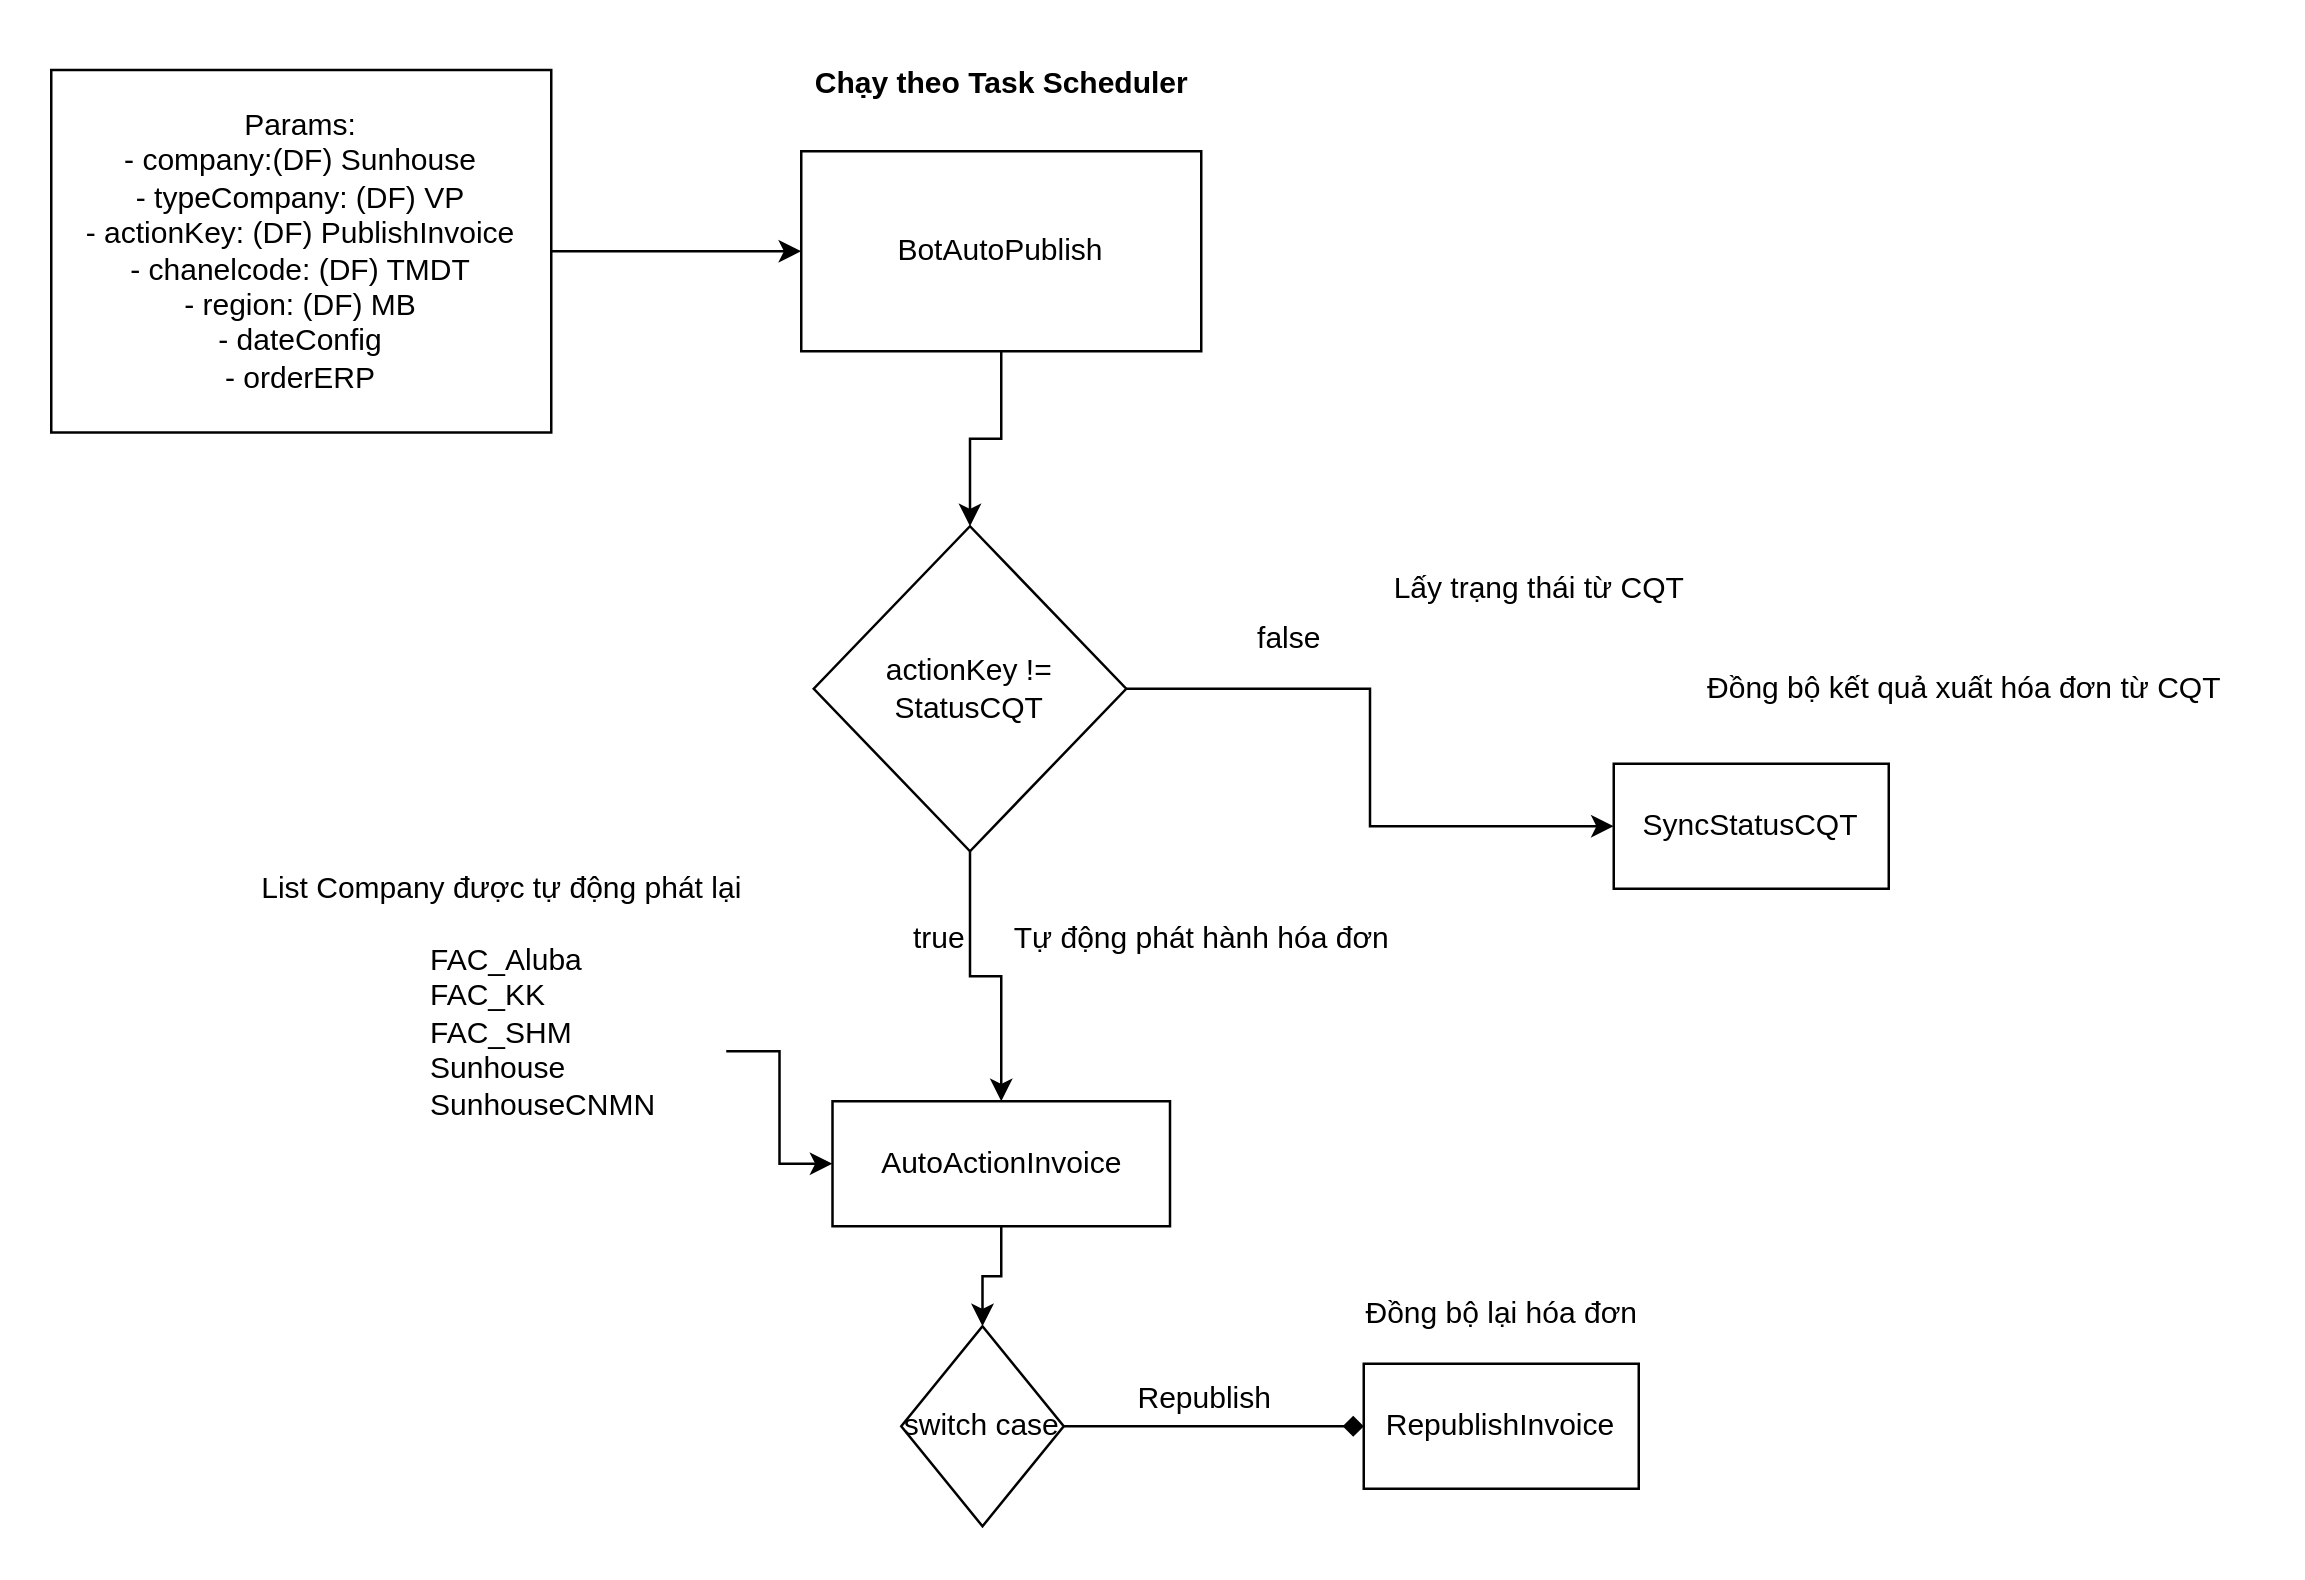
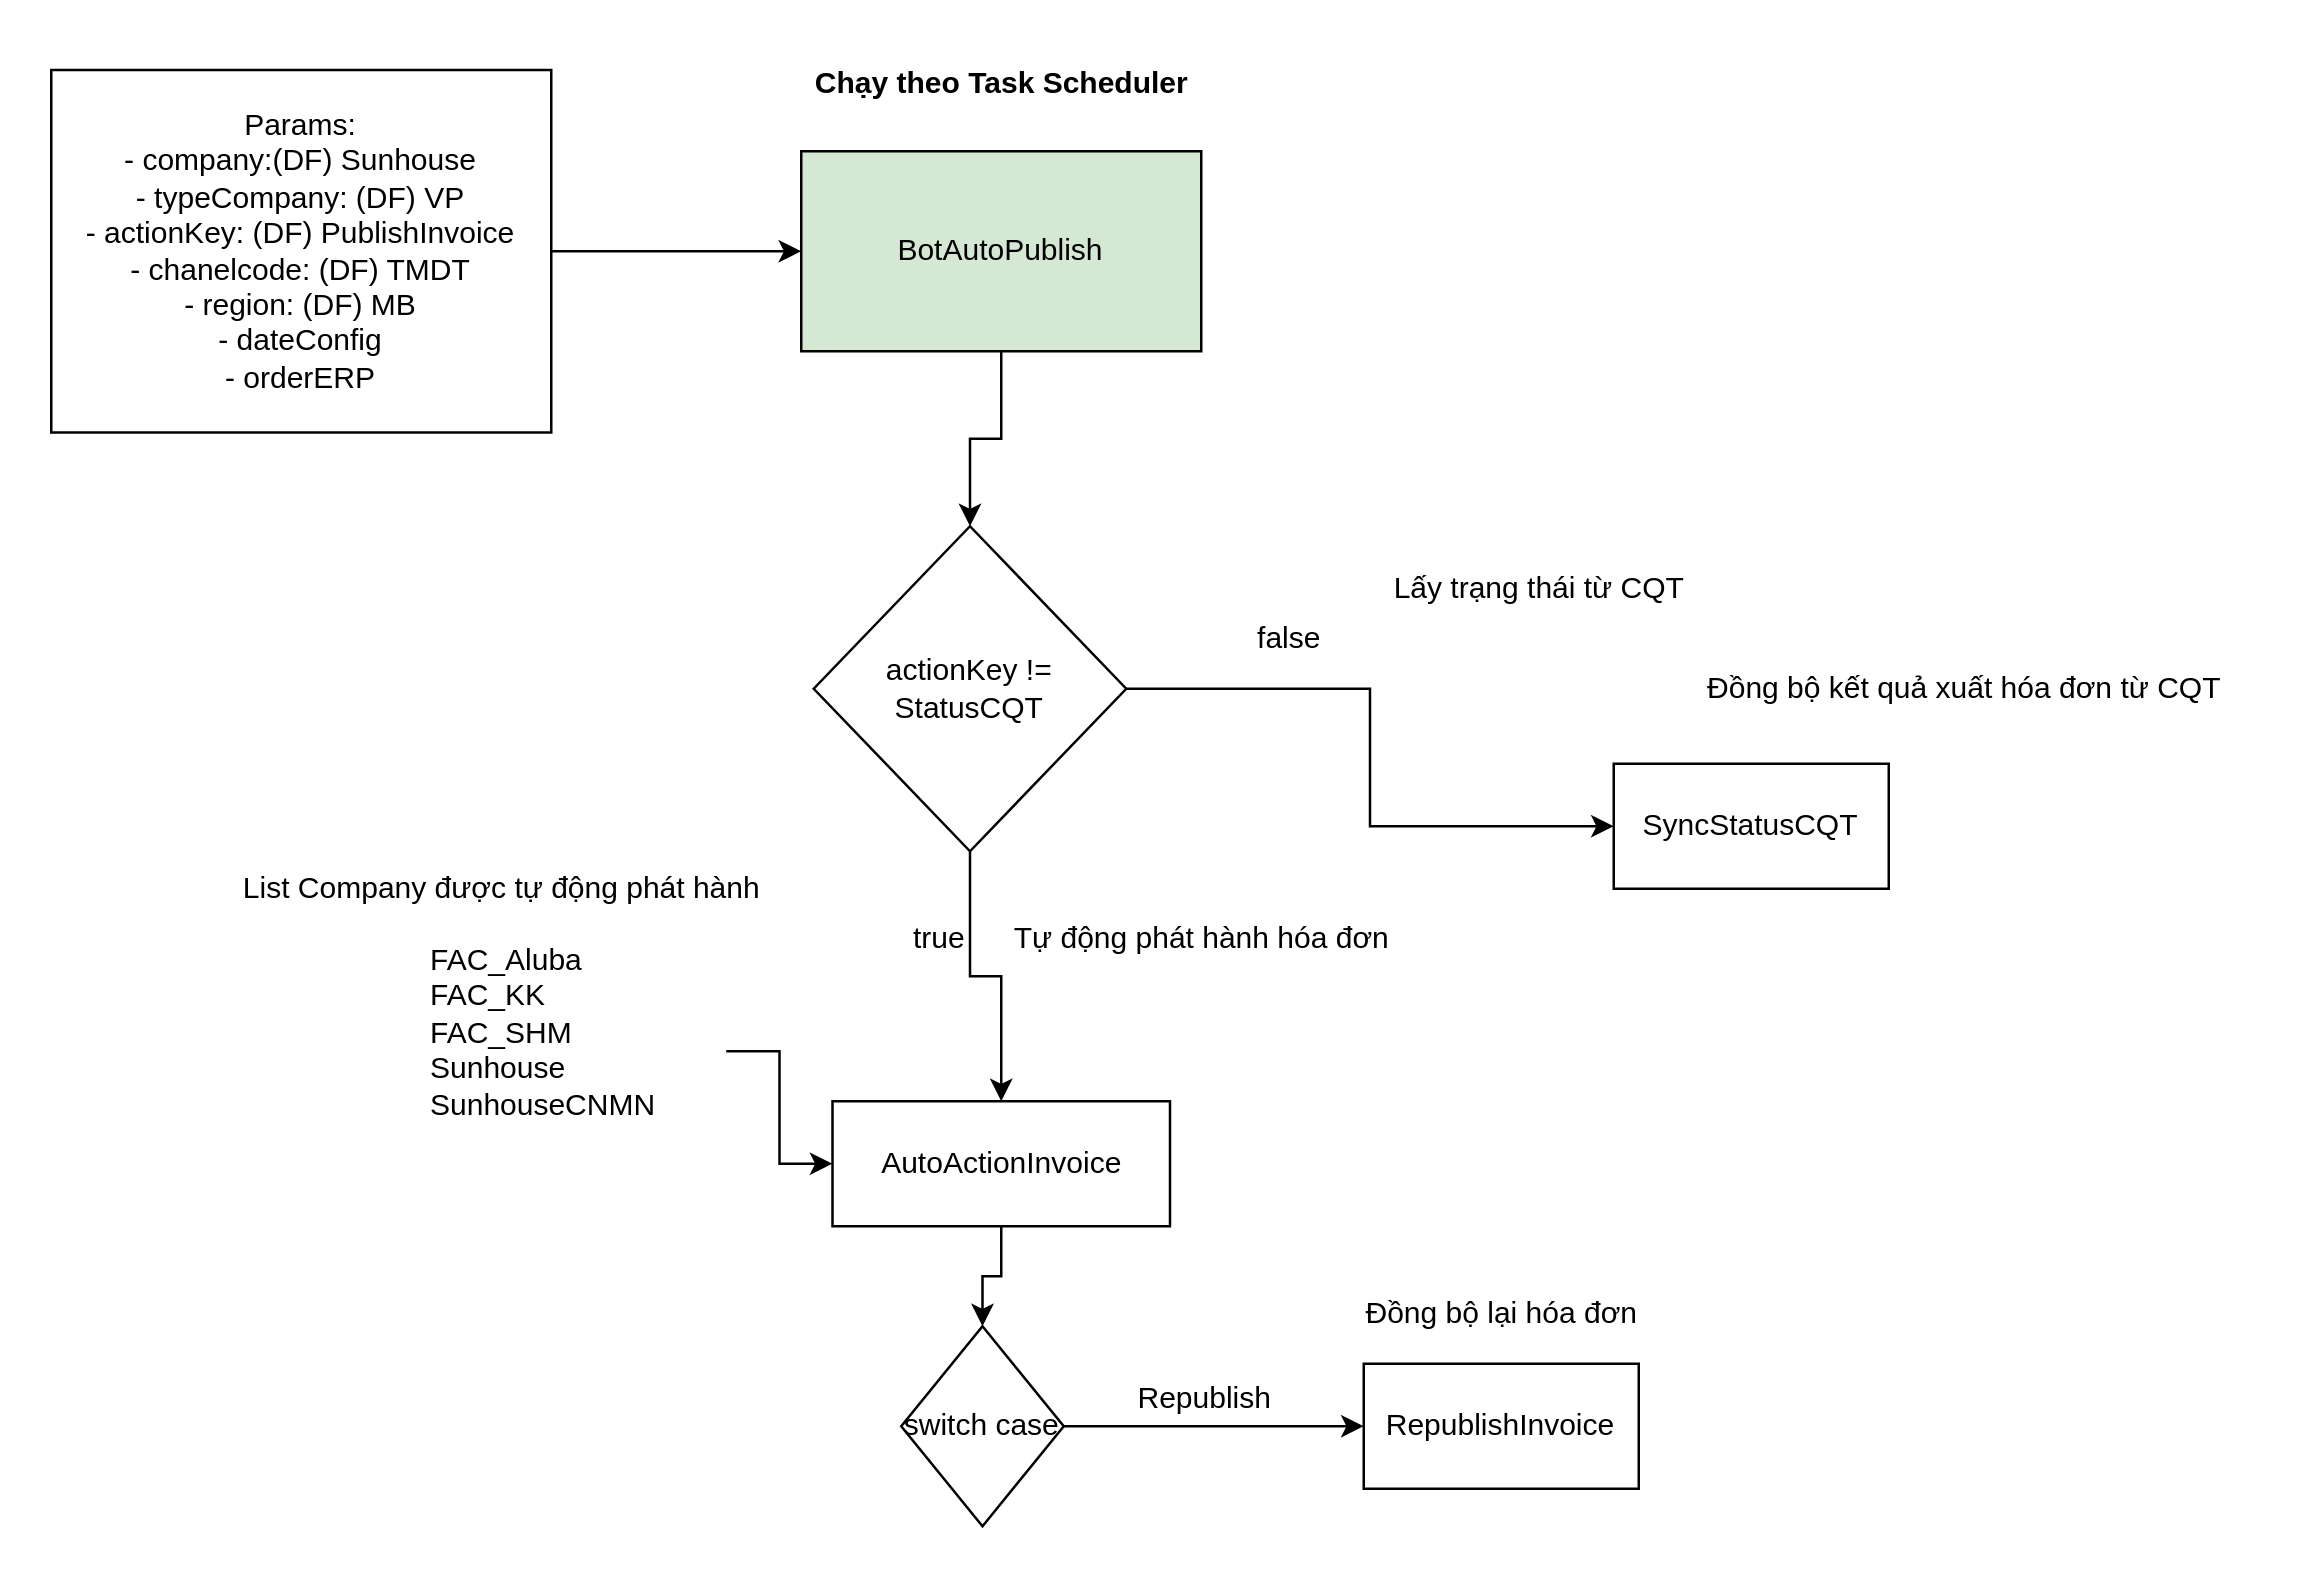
node "BotAutoPublish": fillcolor #ffffff -> #d5e8d4
node "List Company được tự động phát lại": label "List Company được tự động phát lại" -> "List Company được tự động phát hành"
edge "switch case" -> "RepublishInvoice": arrowhead diamond -> classic
